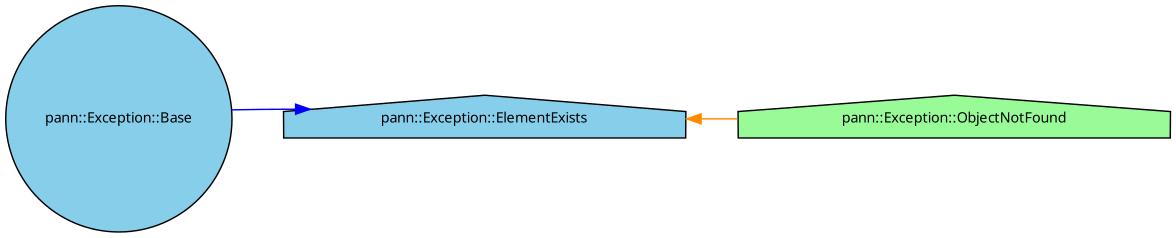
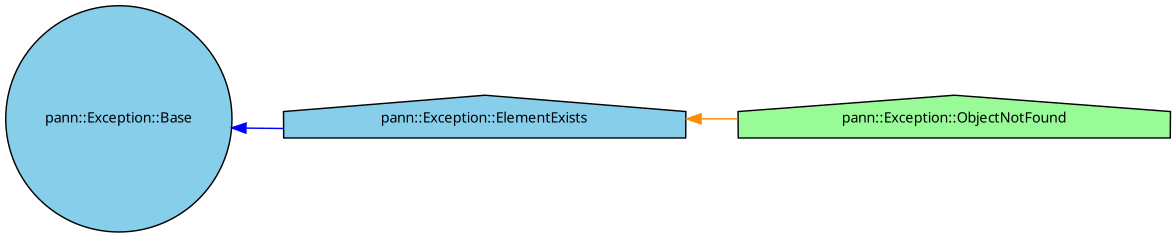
edge "pann::Exception::Base" -> "pann::Exception::ElementExists": reversed
